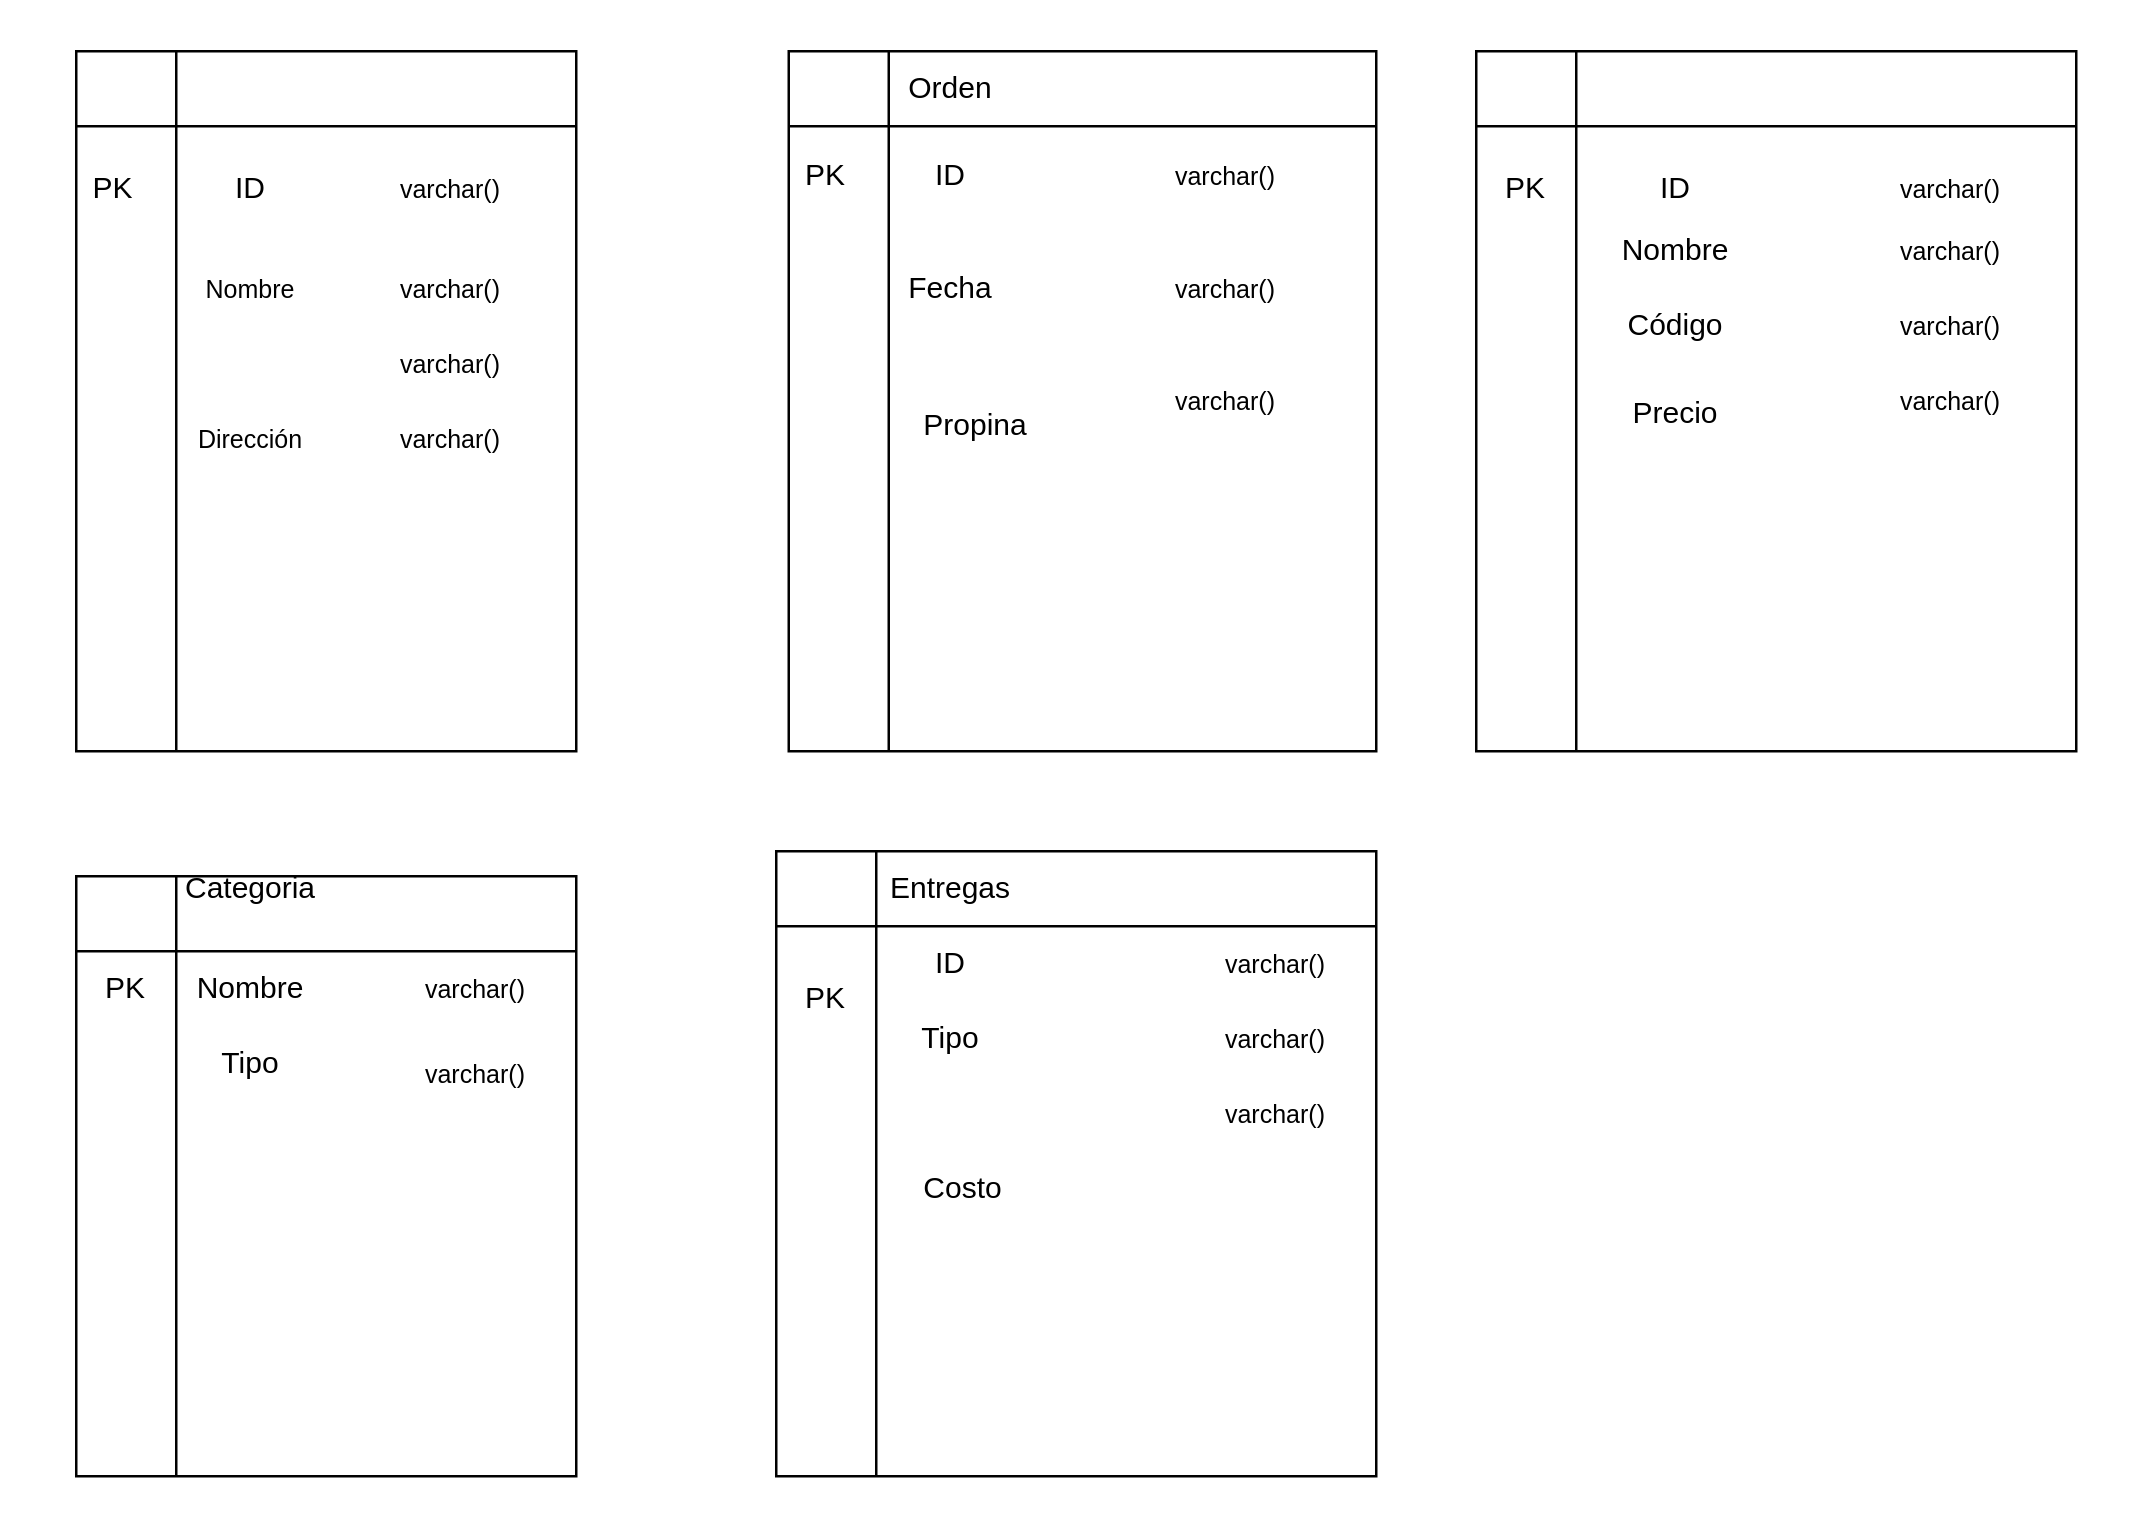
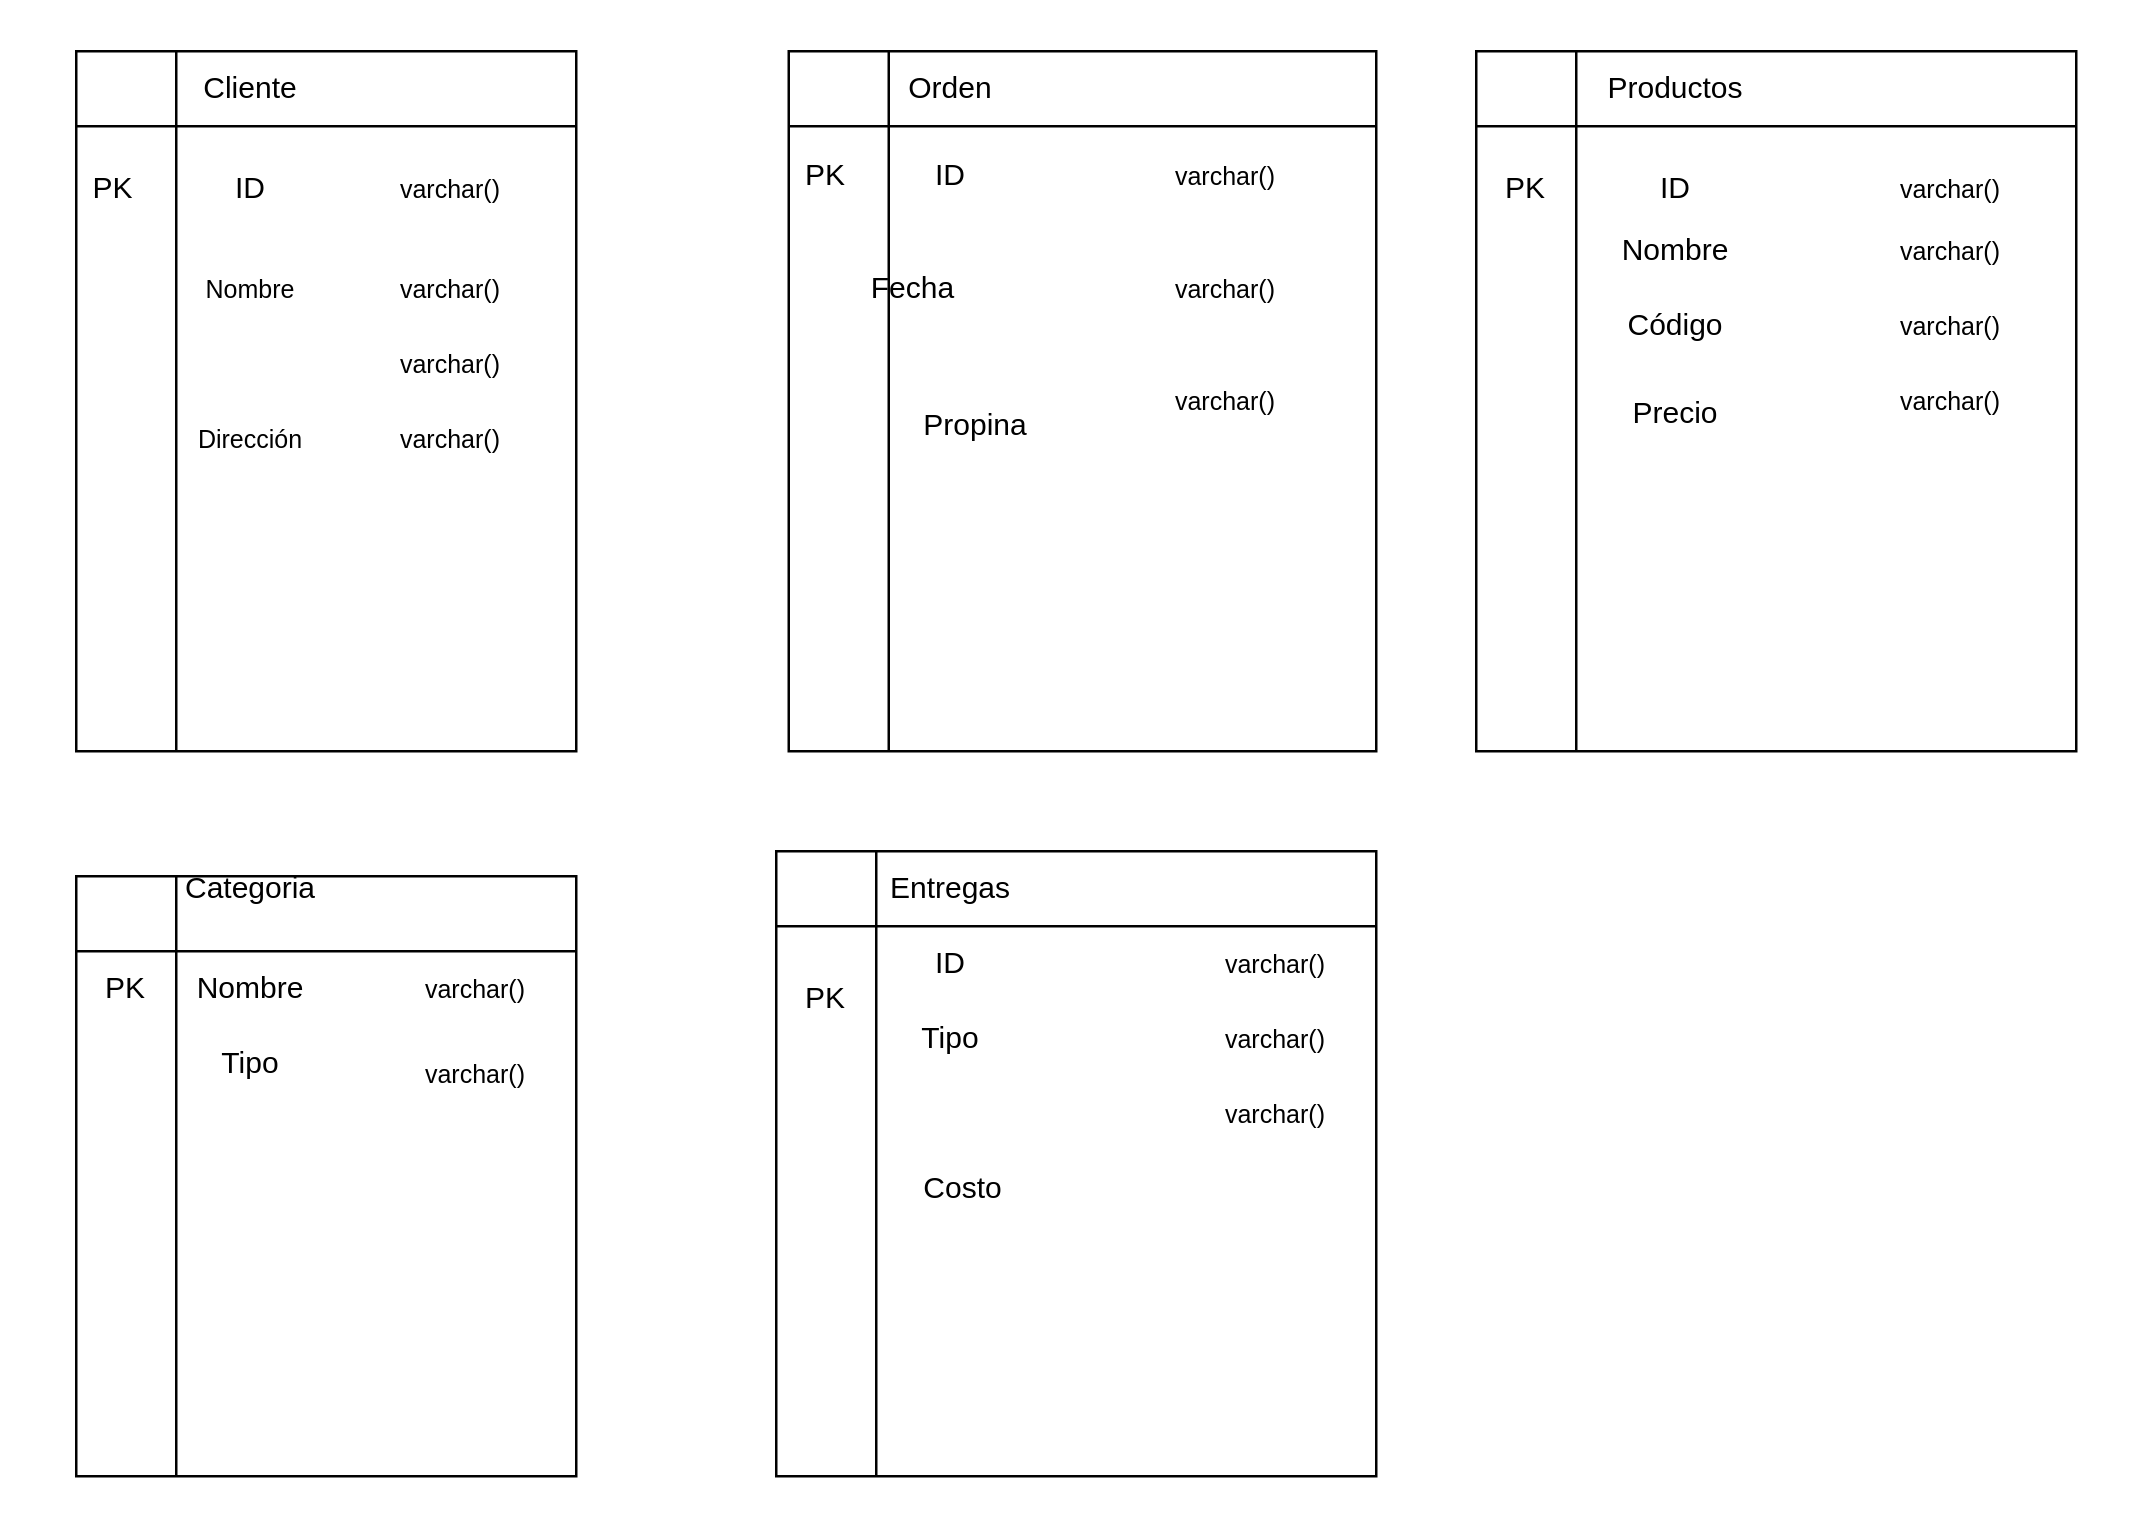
node "Cliente": added
node "Productos": added
node "Fecha": moved (951, 289) -> (914, 289)
